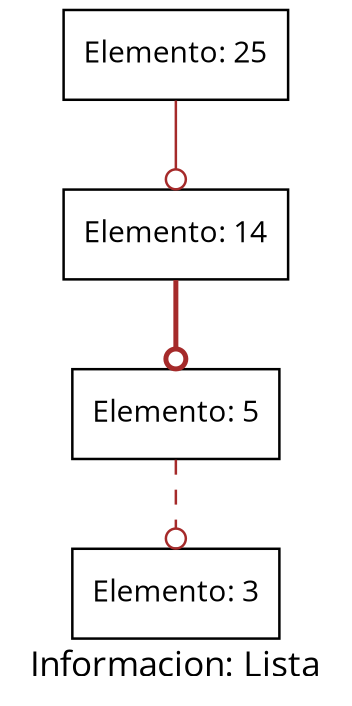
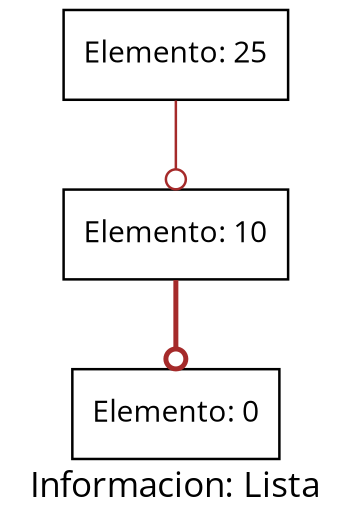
node "Elemento: 14": label "Elemento: 14" -> "Elemento: 10"
node "Elemento: 5": label "Elemento: 5" -> "Elemento: 0"
node "Elemento: 3": removed
